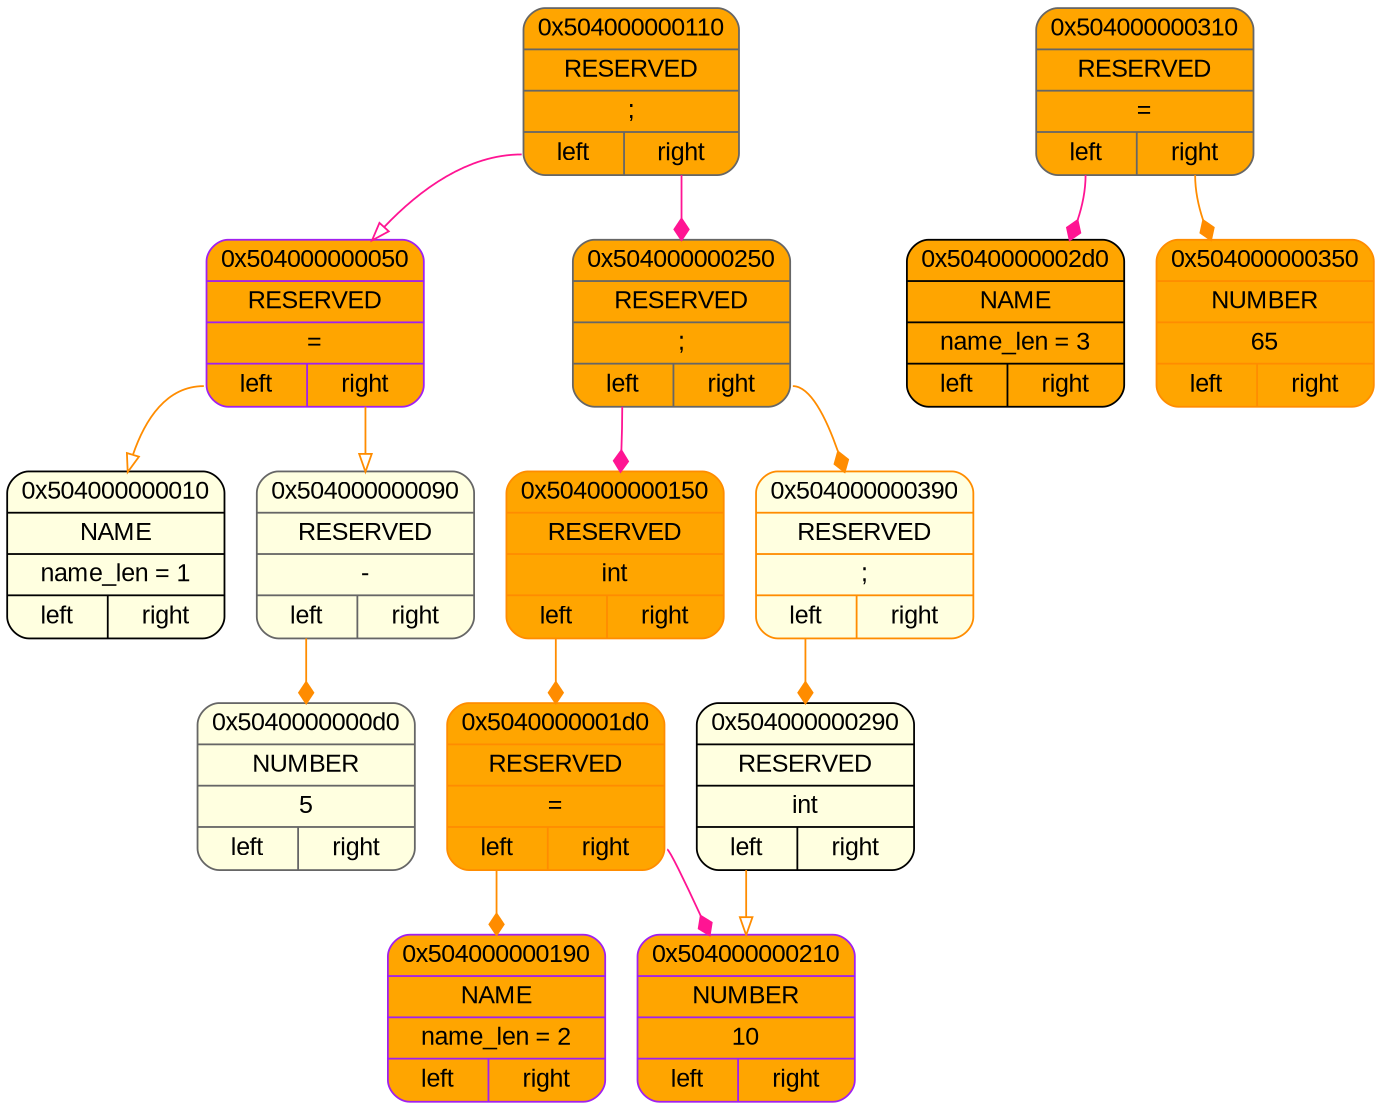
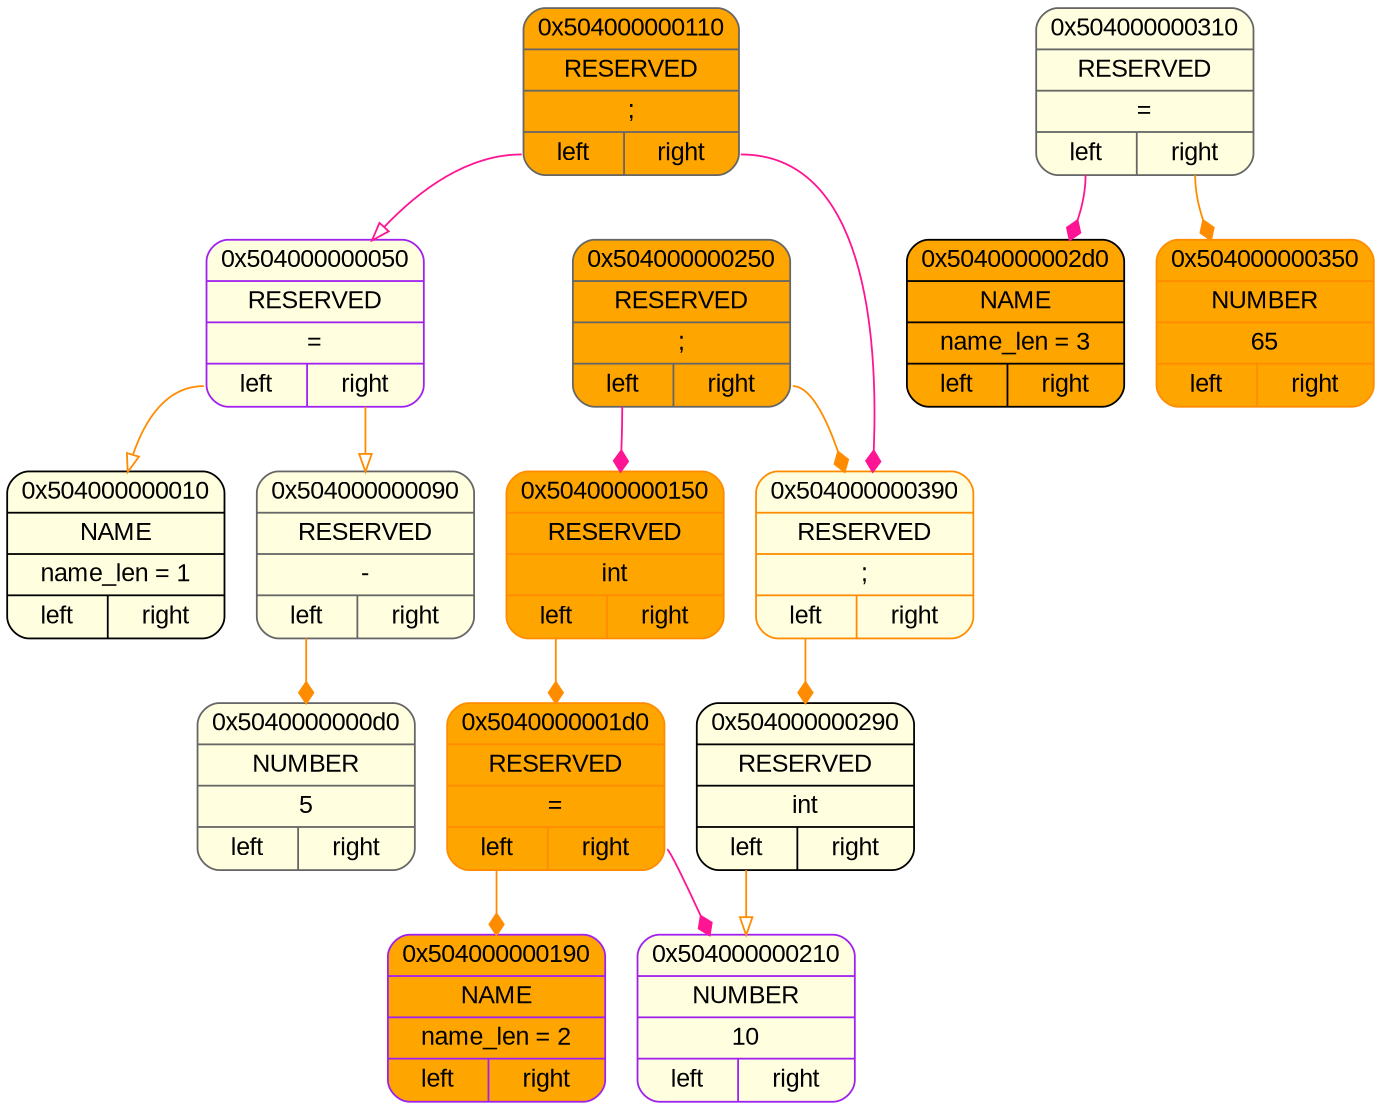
node "0x504000000310": fillcolor orange -> lightyellow
edge "0x504000000110" -> "0x504000000250": now "0x504000000110" -> "0x504000000390"
node "0x504000000050": fillcolor orange -> lightyellow
node "0x504000000210": fillcolor orange -> lightyellow
